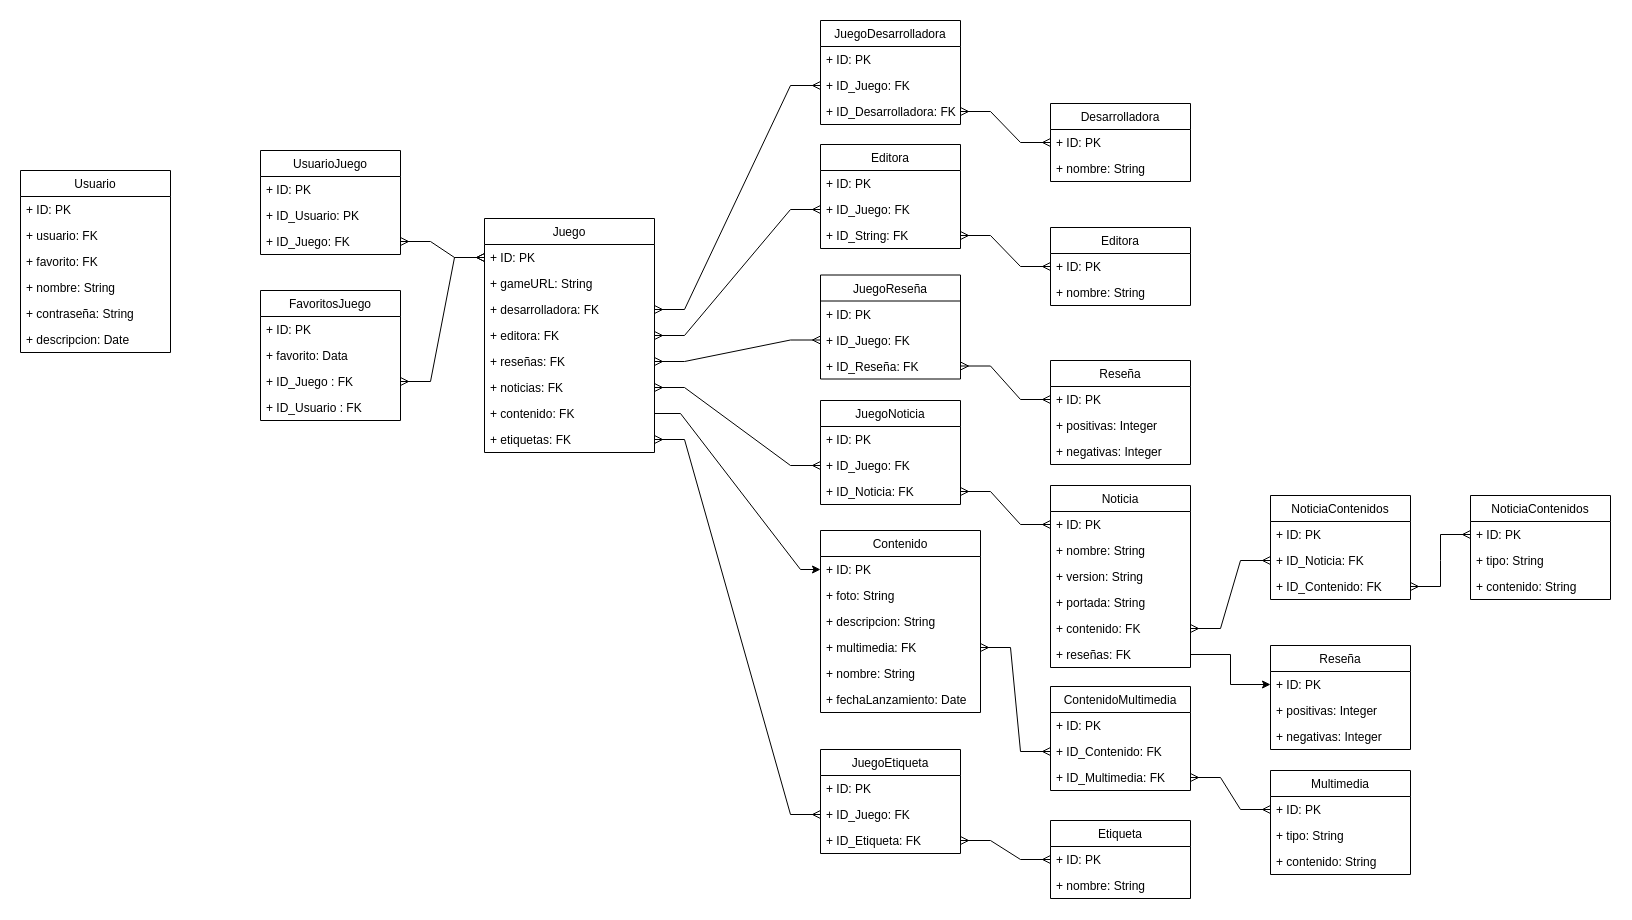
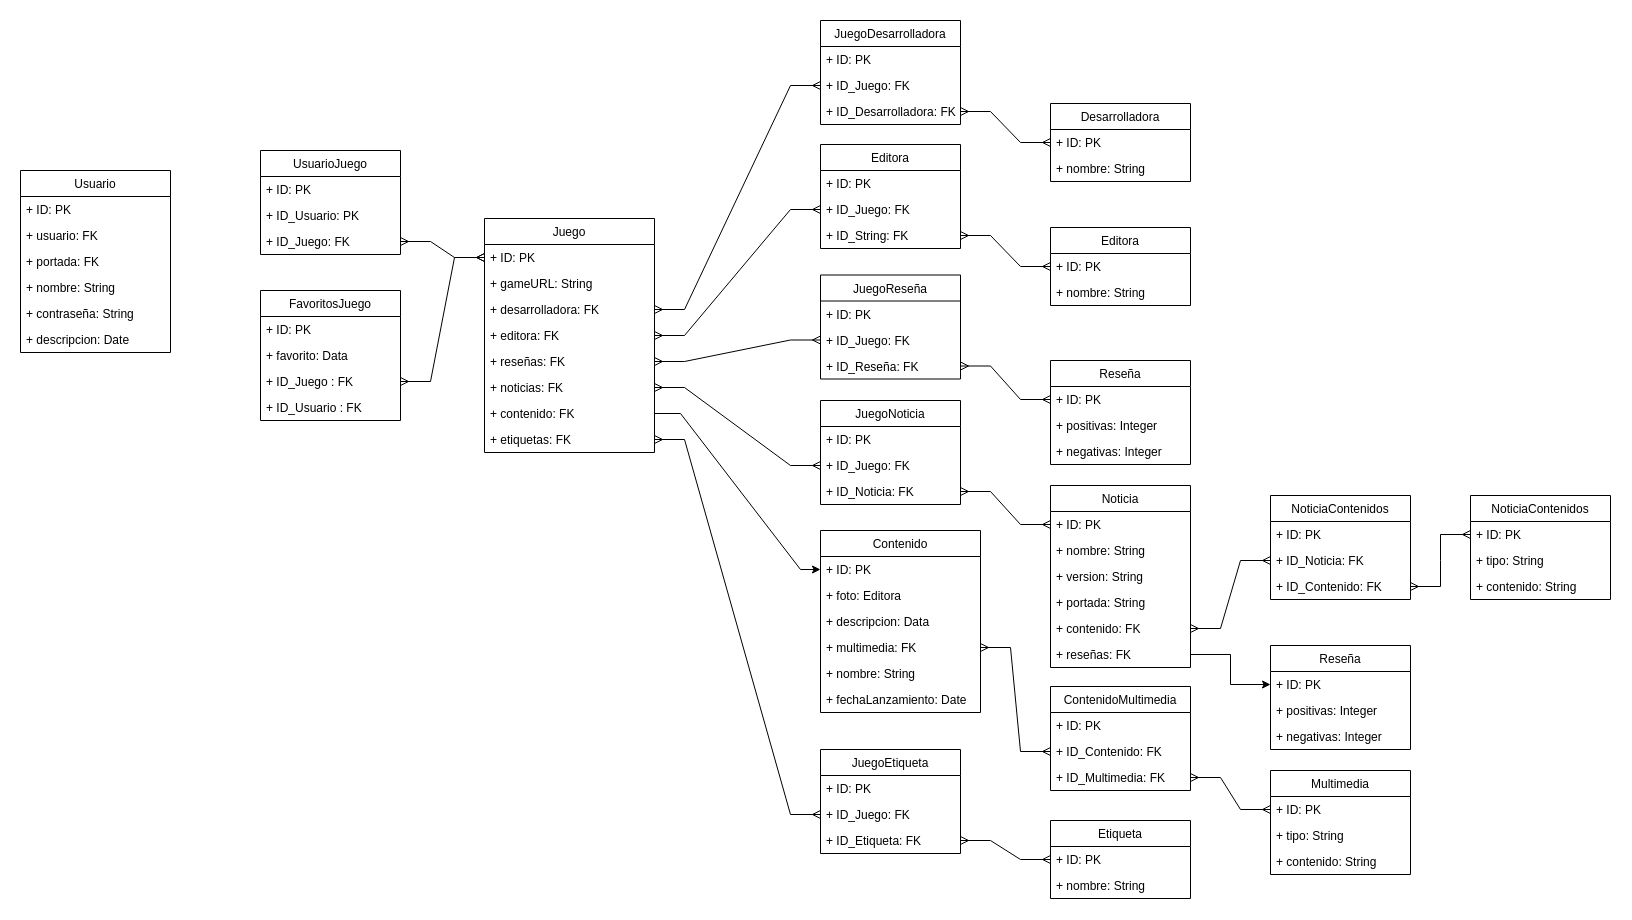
node "+ favorito: FK": label "+ favorito: FK" -> "+ portada: FK"
node "+ foto: String": label "+ foto: String" -> "+ foto: Editora"
node "+ descripcion: String": label "+ descripcion: String" -> "+ descripcion: Data"
